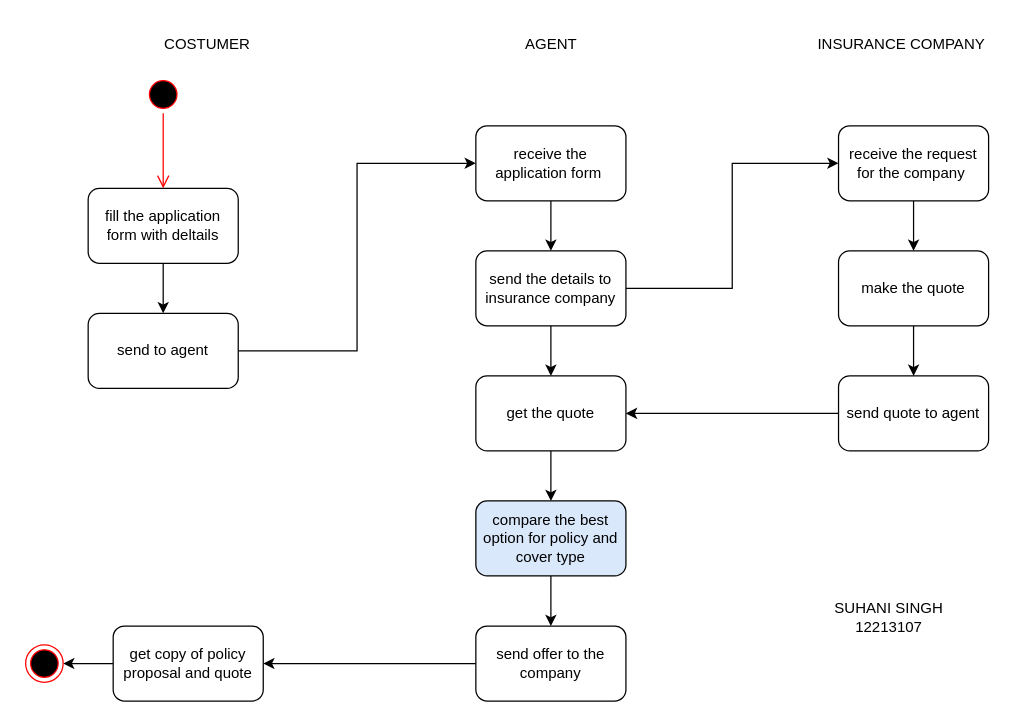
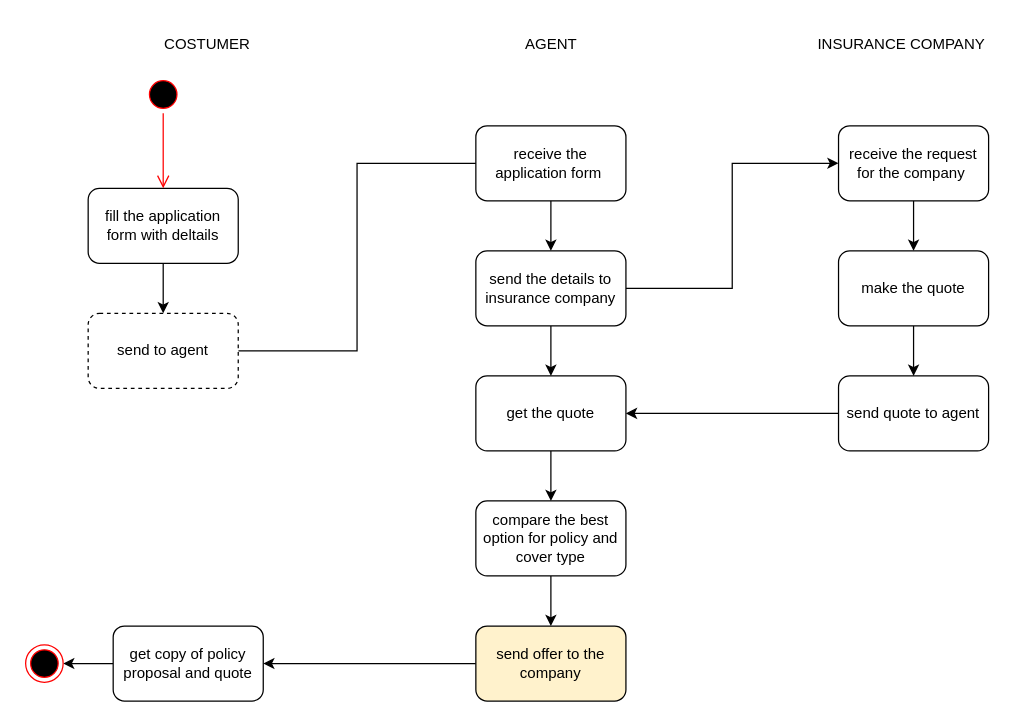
edge "send to agent" -> "receive the application form": arrowhead classic -> none
node "send to agent": style solid -> dashed
node "compare the best option for policy and cover type": fillcolor #dae8fc -> #ffffff
node "SUHANI SINGH 12213107": removed
node "send offer to the company": fillcolor #ffffff -> #fff2cc
